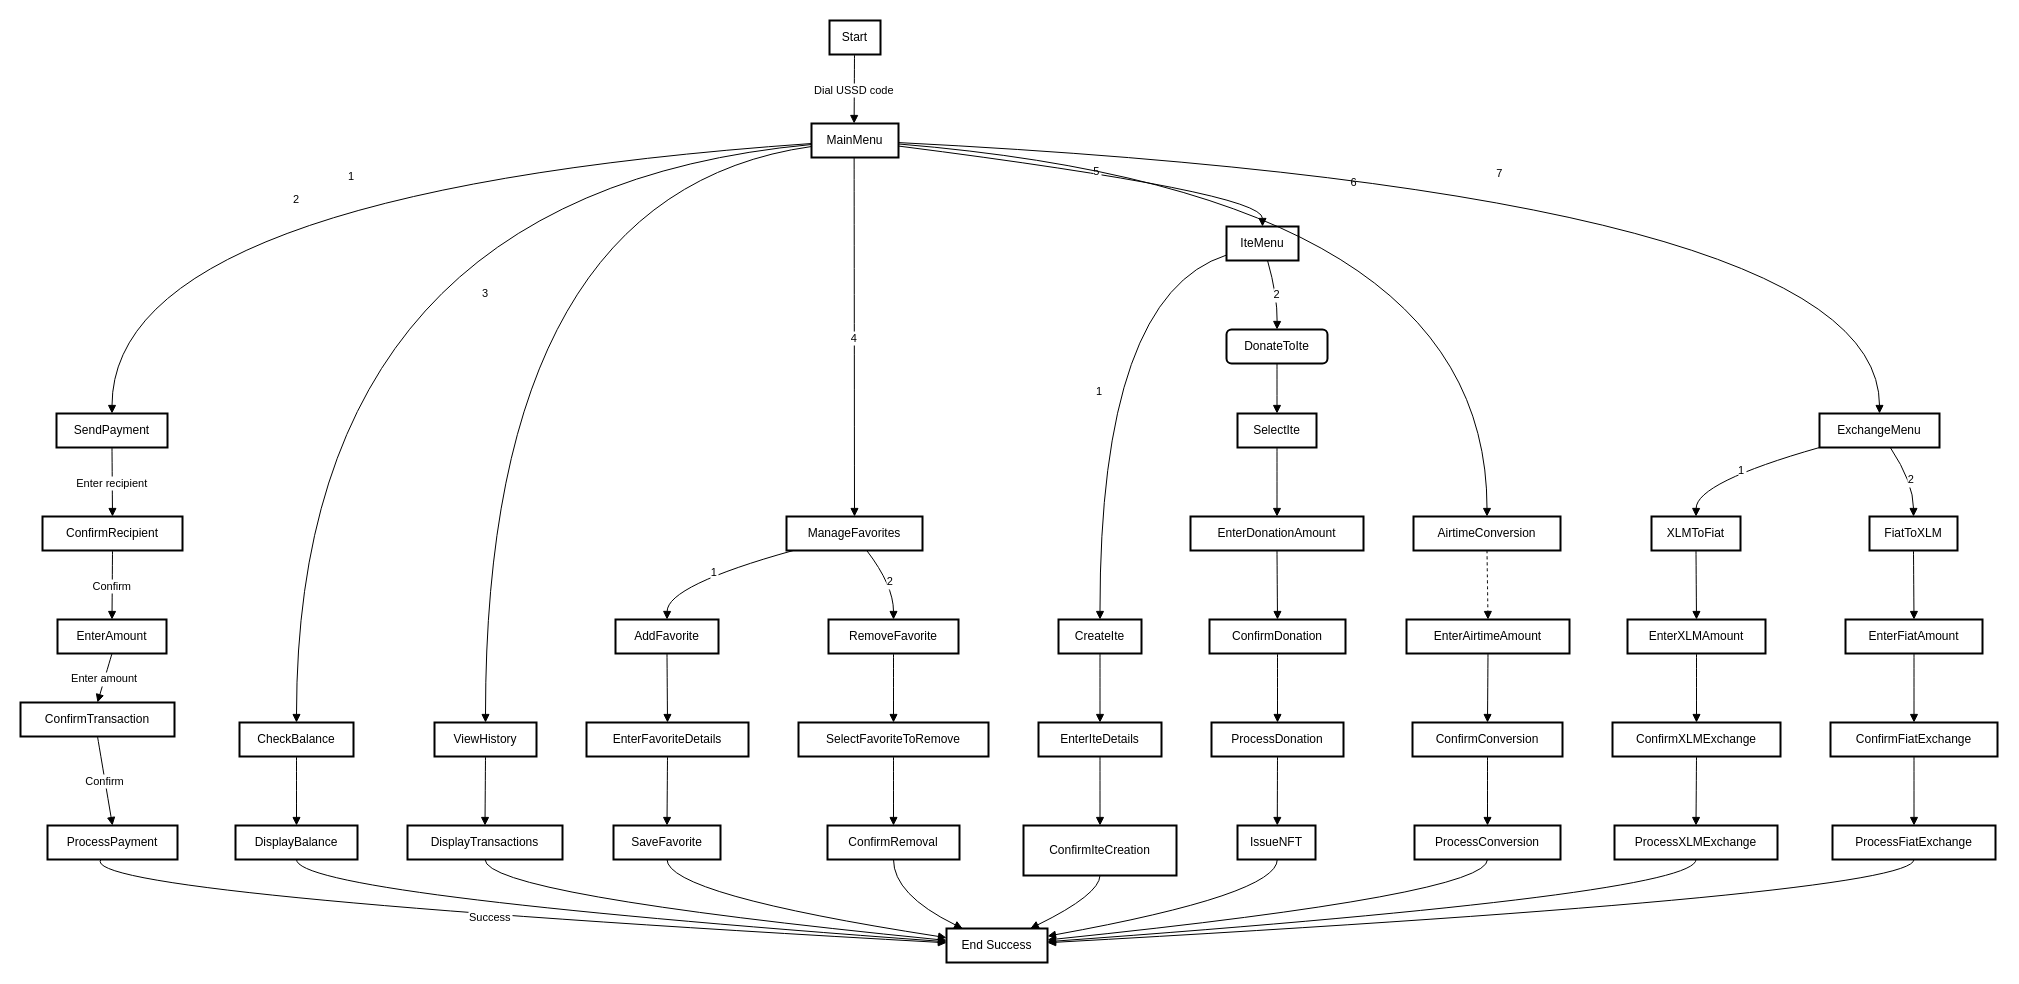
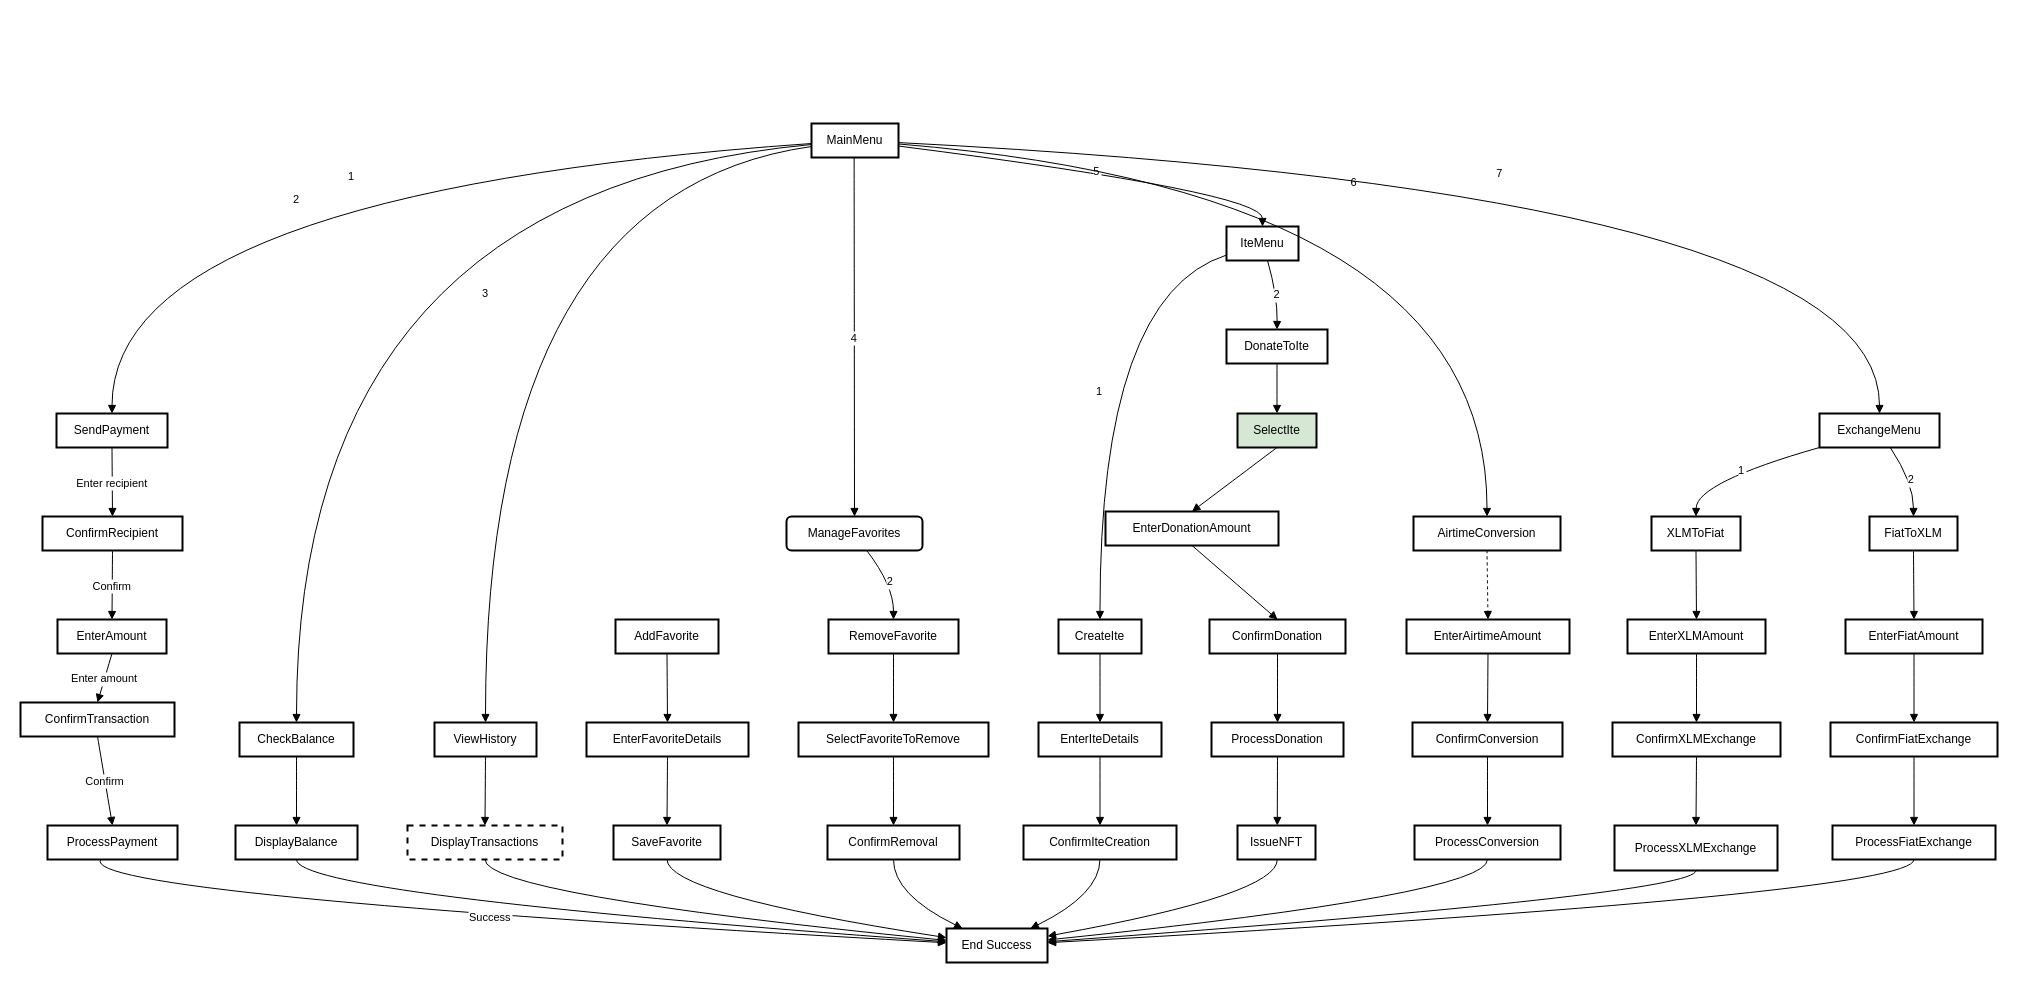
node "Start": removed
edge "Start" -> "MainMenu": removed, label "Dial USSD code"
node "DonateToIte": shape rounded rectangle -> rectangle
node "SelectIte": fillcolor #ffffff -> #d5e8d4
node "ManageFavorites": shape rectangle -> rounded rectangle
node "EnterDonationAmount": moved (1277, 534) -> (1192, 529)
edge "ManageFavorites" -> "AddFavorite": removed, label "1"
node "DisplayTransactions": style solid -> dashed
node "ProcessXLMExchange": size 163x34 -> 163x45
node "ConfirmIteCreation": size 153x50 -> 153x34
